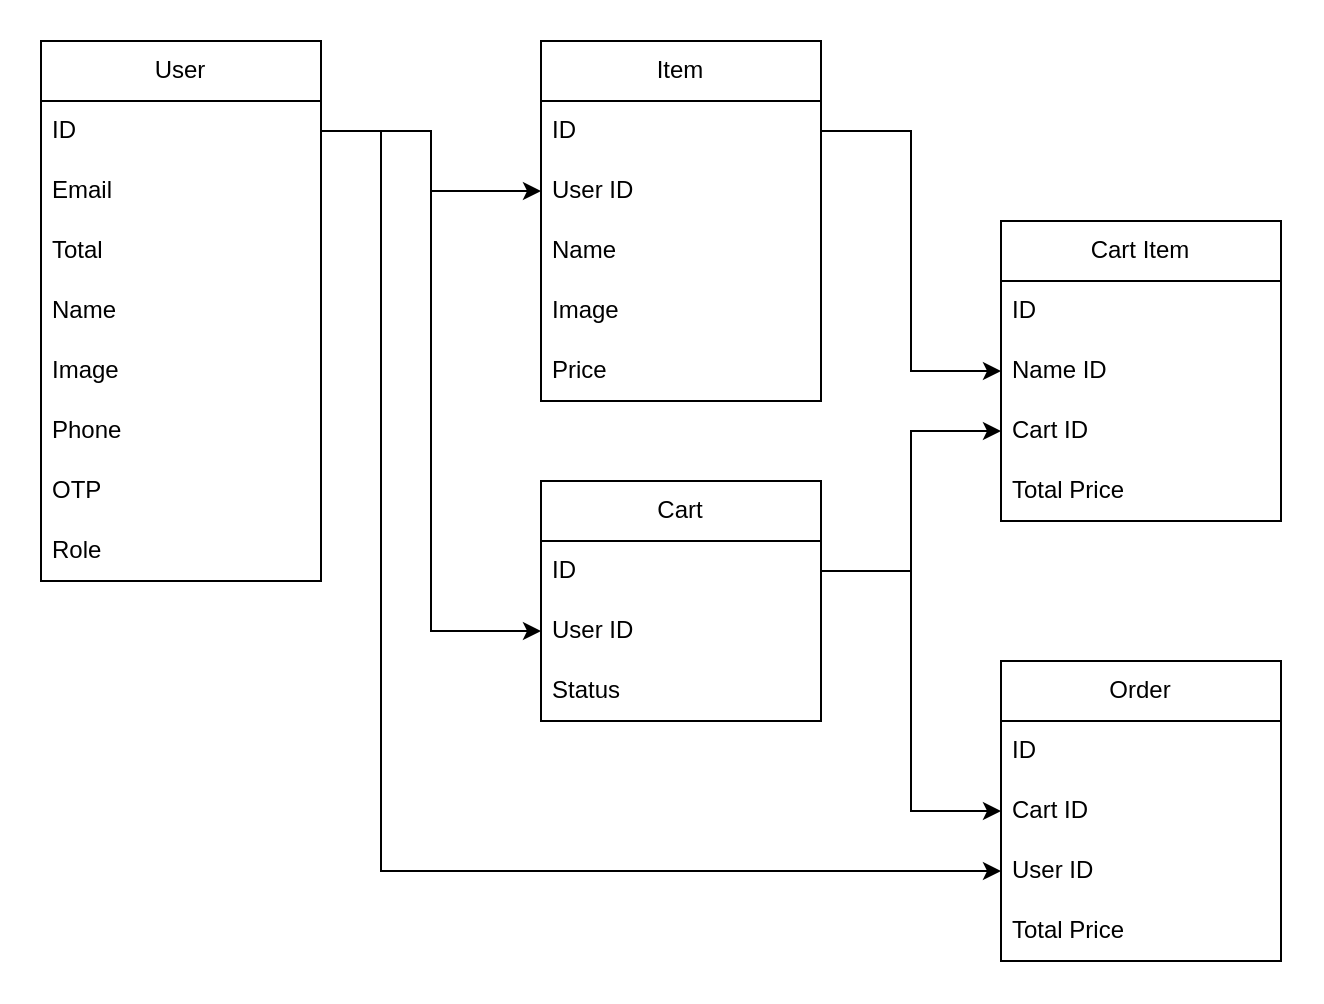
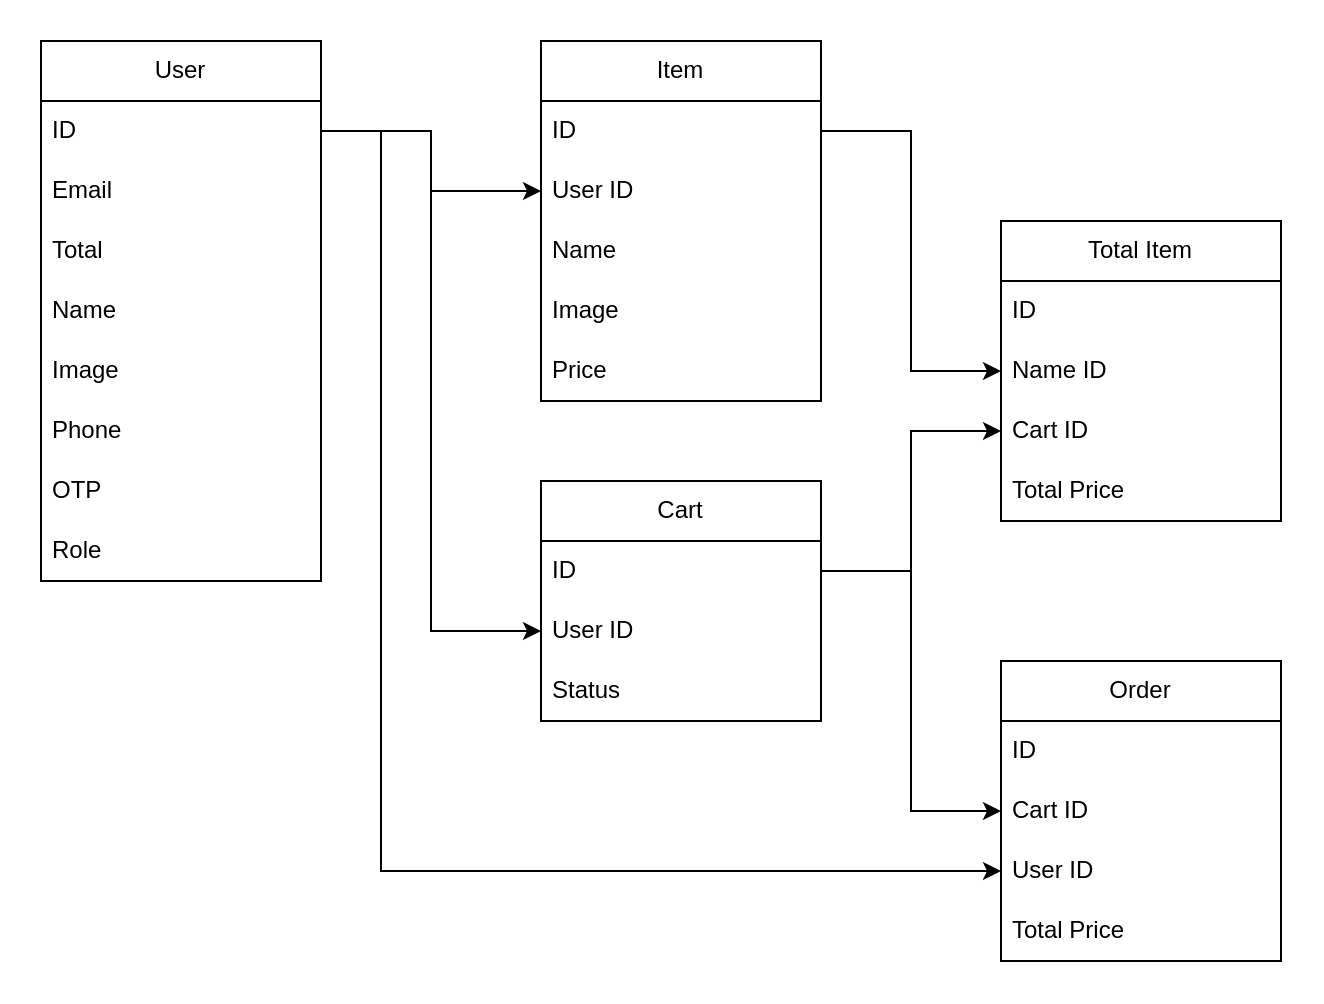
node "Cart Item": label "Cart Item" -> "Total Item"
